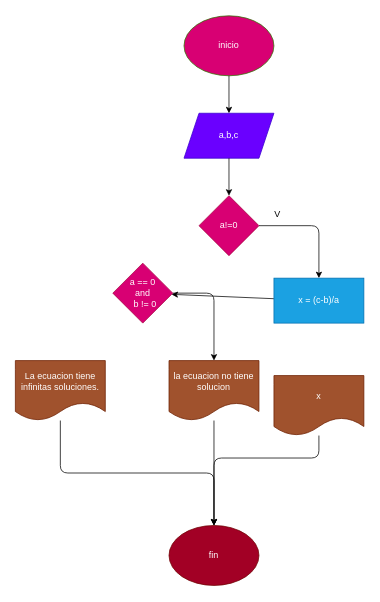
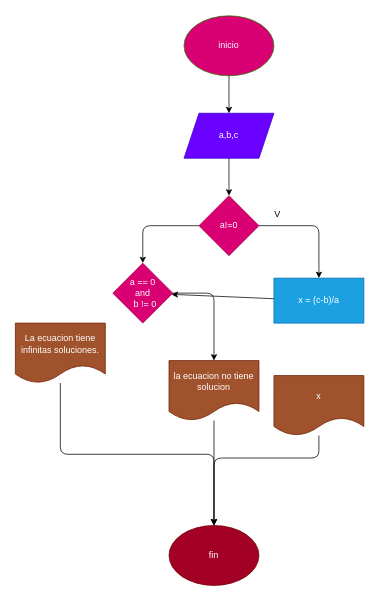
edge "a!=0" -> "a == 0 and b != 0": added
node "La ecuacion tiene infinitas soluciones.": moved (60, 390) -> (60, 353)
